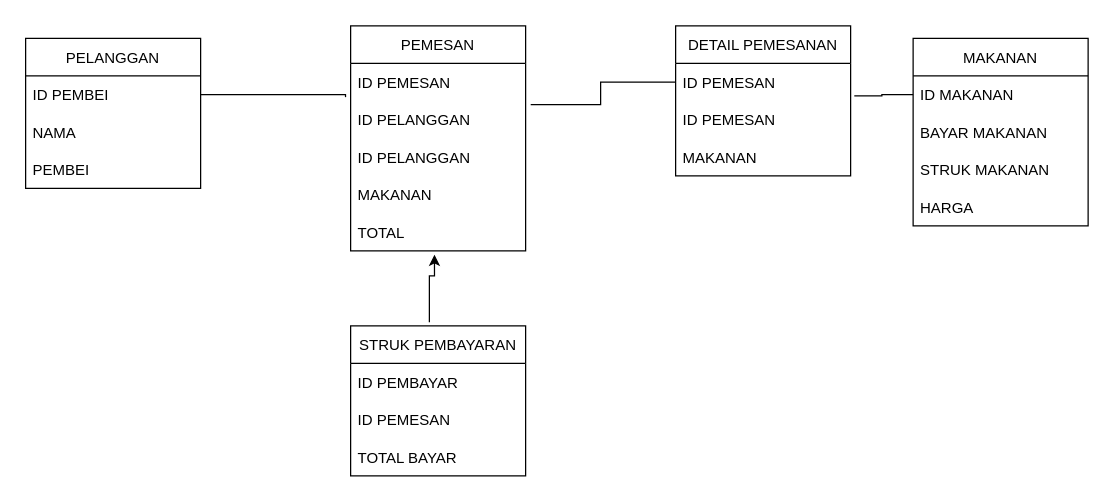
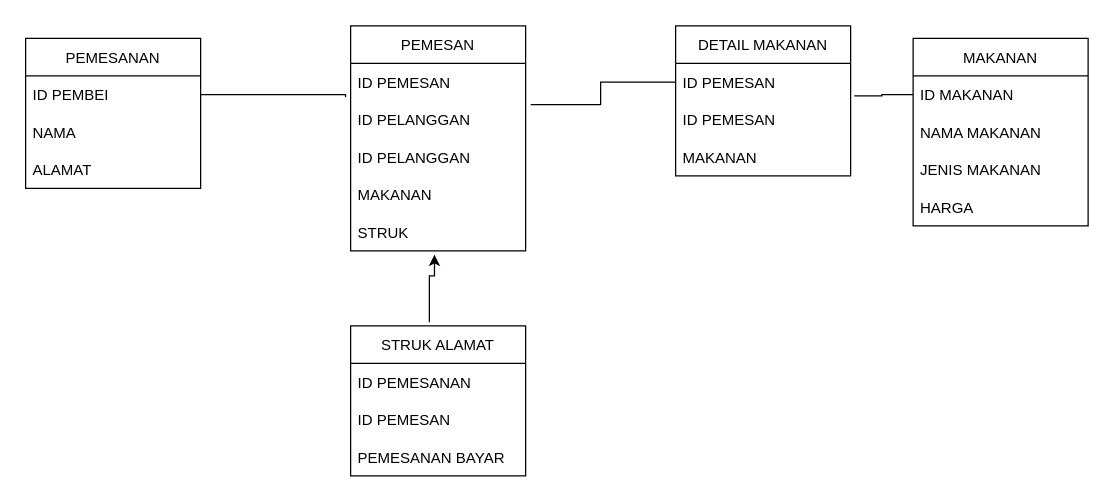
node "DETAIL PEMESANAN": label "DETAIL PEMESANAN" -> "DETAIL MAKANAN"
node "PELANGGAN": label "PELANGGAN" -> "PEMESANAN"
node "BAYAR MAKANAN": label "BAYAR MAKANAN" -> "NAMA MAKANAN"
node "PEMBEI": label "PEMBEI" -> "ALAMAT"
node "STRUK MAKANAN": label "STRUK MAKANAN" -> "JENIS MAKANAN"
node "TOTAL": label "TOTAL" -> "STRUK"
node "STRUK PEMBAYARAN": label "STRUK PEMBAYARAN" -> "STRUK ALAMAT"
node "ID PEMBAYAR": label "ID PEMBAYAR" -> "ID PEMESANAN"
node "TOTAL BAYAR": label "TOTAL BAYAR" -> "PEMESANAN BAYAR"
